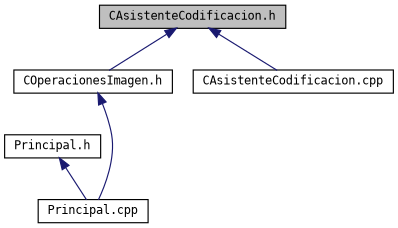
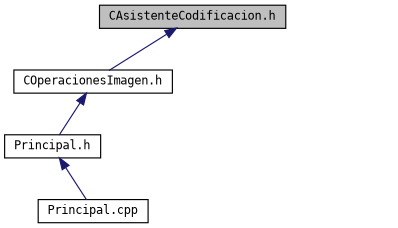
node "CAsistenteCodificacion.cpp": removed
edge "Principal.cpp" -> "COperacionesImagen.h": now "Principal.h" -> "COperacionesImagen.h"
